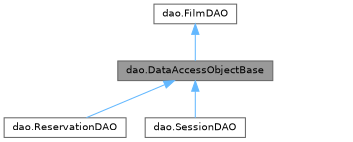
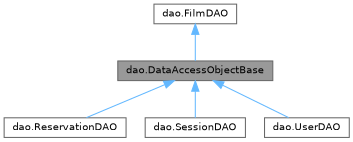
node "dao.UserDAO": added
